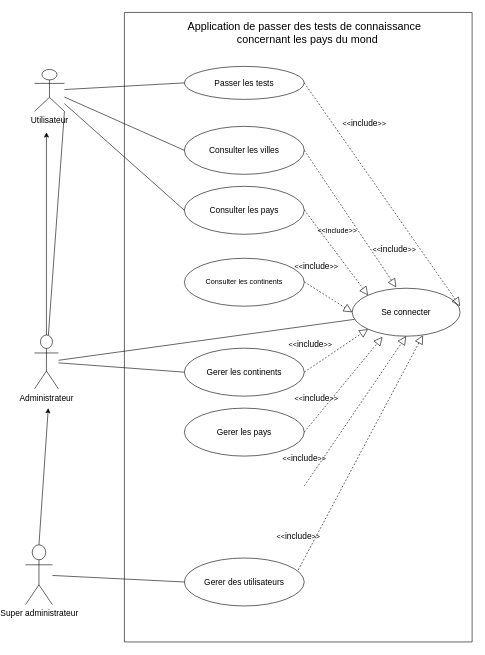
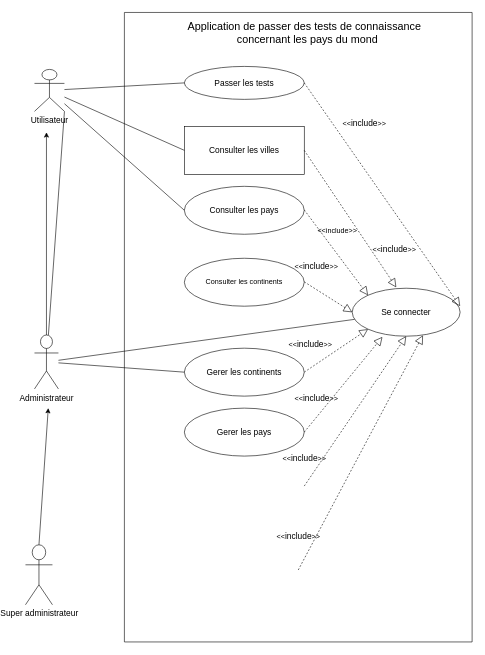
node "Consulter les villes": shape ellipse -> rectangle
edge "Super administrateur" -- "Gerer des utilisateurs": removed
node "Gerer des utilisateurs": removed
